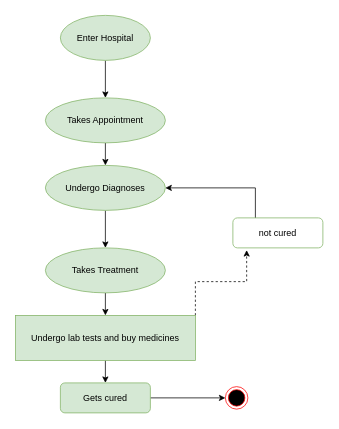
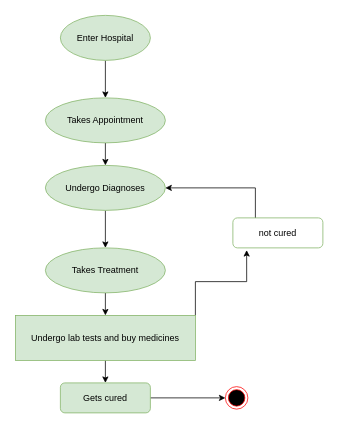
edge "Undergo lab tests and buy medicines" -> "not cured": style dashed -> solid
